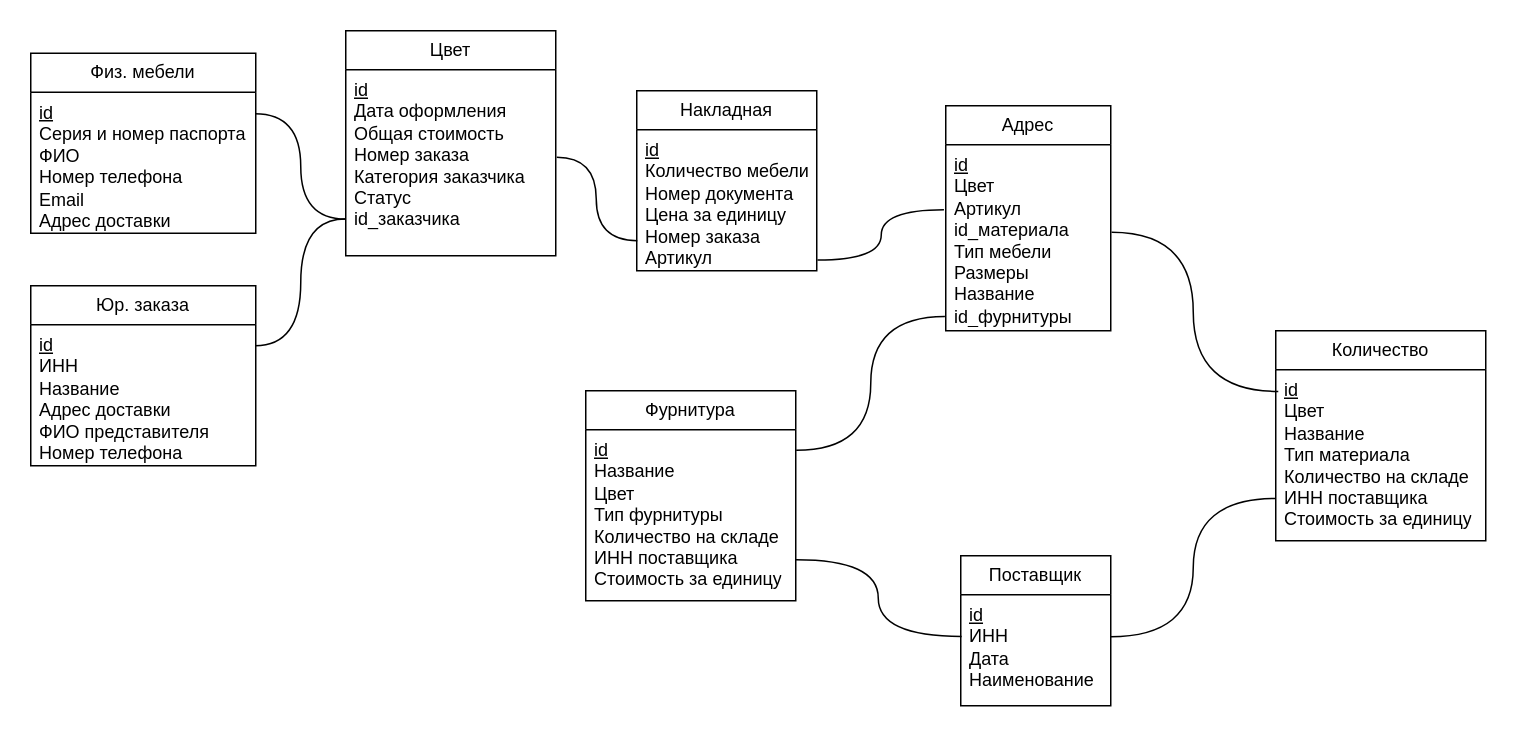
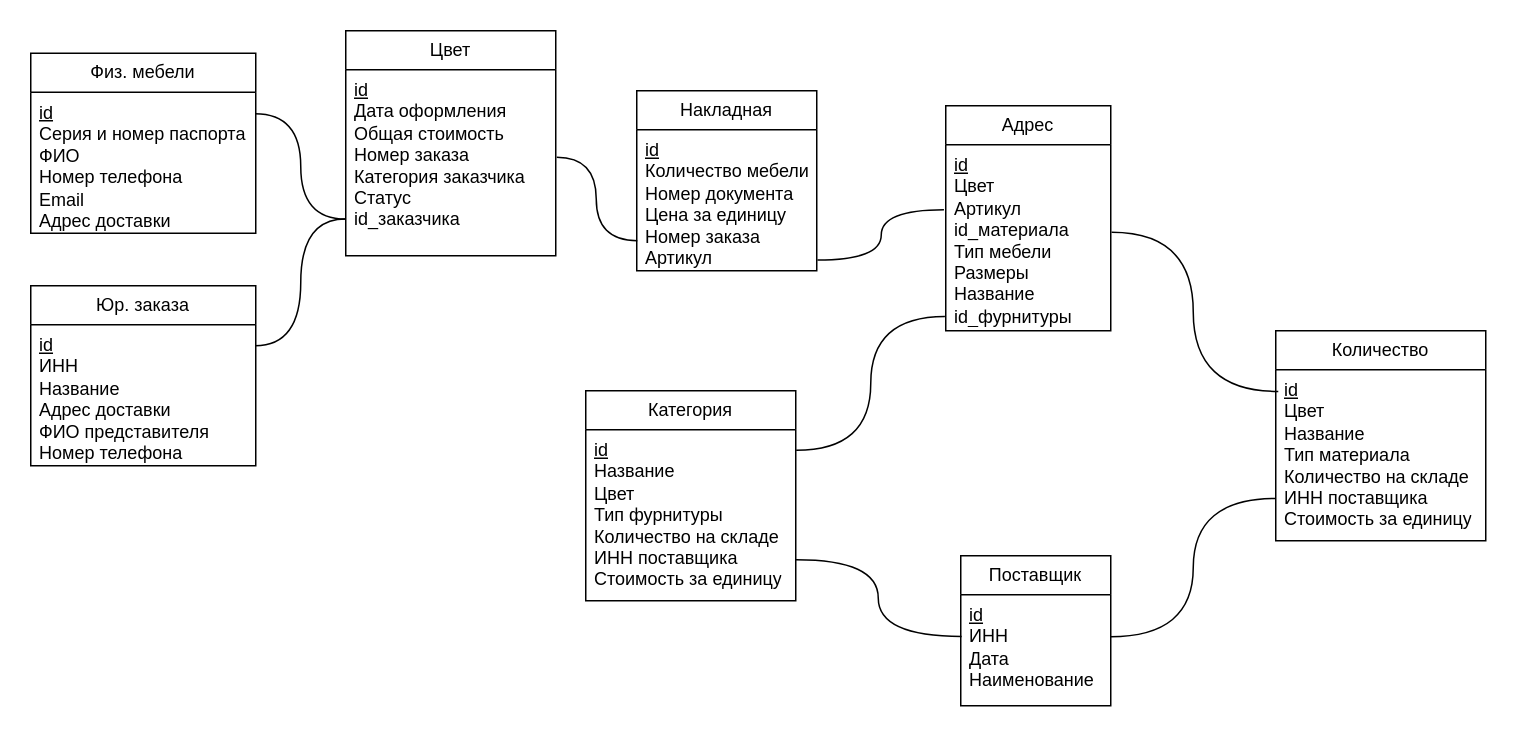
node "Фурнитура": label "Фурнитура" -> "Категория"
